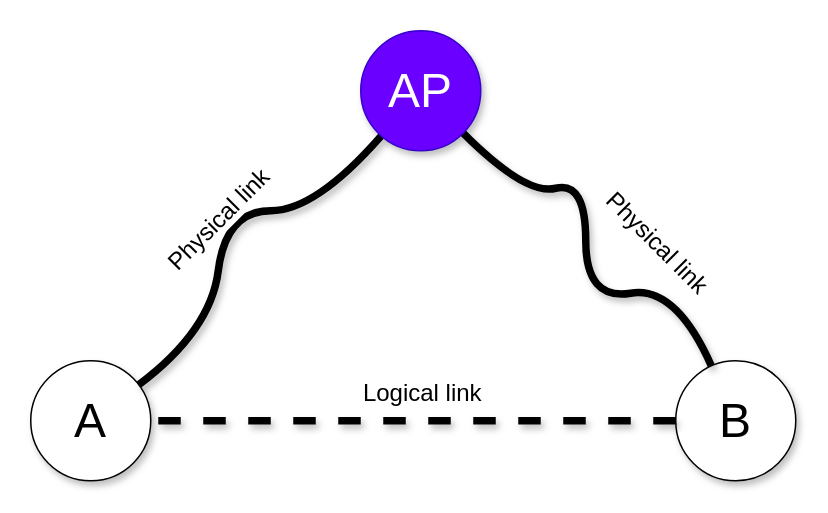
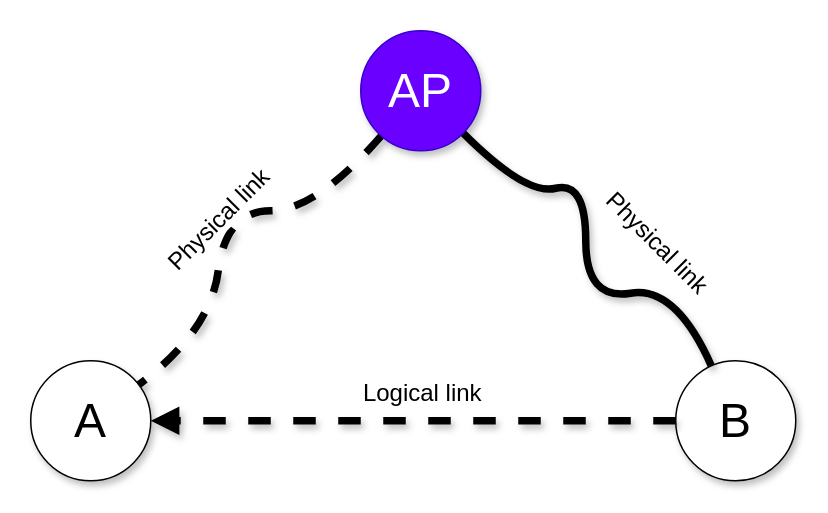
edge "AP" -- "A": style solid -> dashed
edge "A" -- "B": arrowhead none -> block
